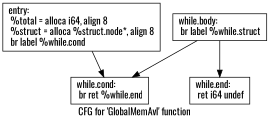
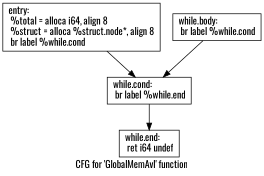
node "while.body:": text "br label %while.struct" -> "br label %while.cond"
edge "while.body:" -> "while.end:": now "while.cond:" -> "while.end:"
node "while.cond:": text "br ret %while.end" -> "br label %while.end"
